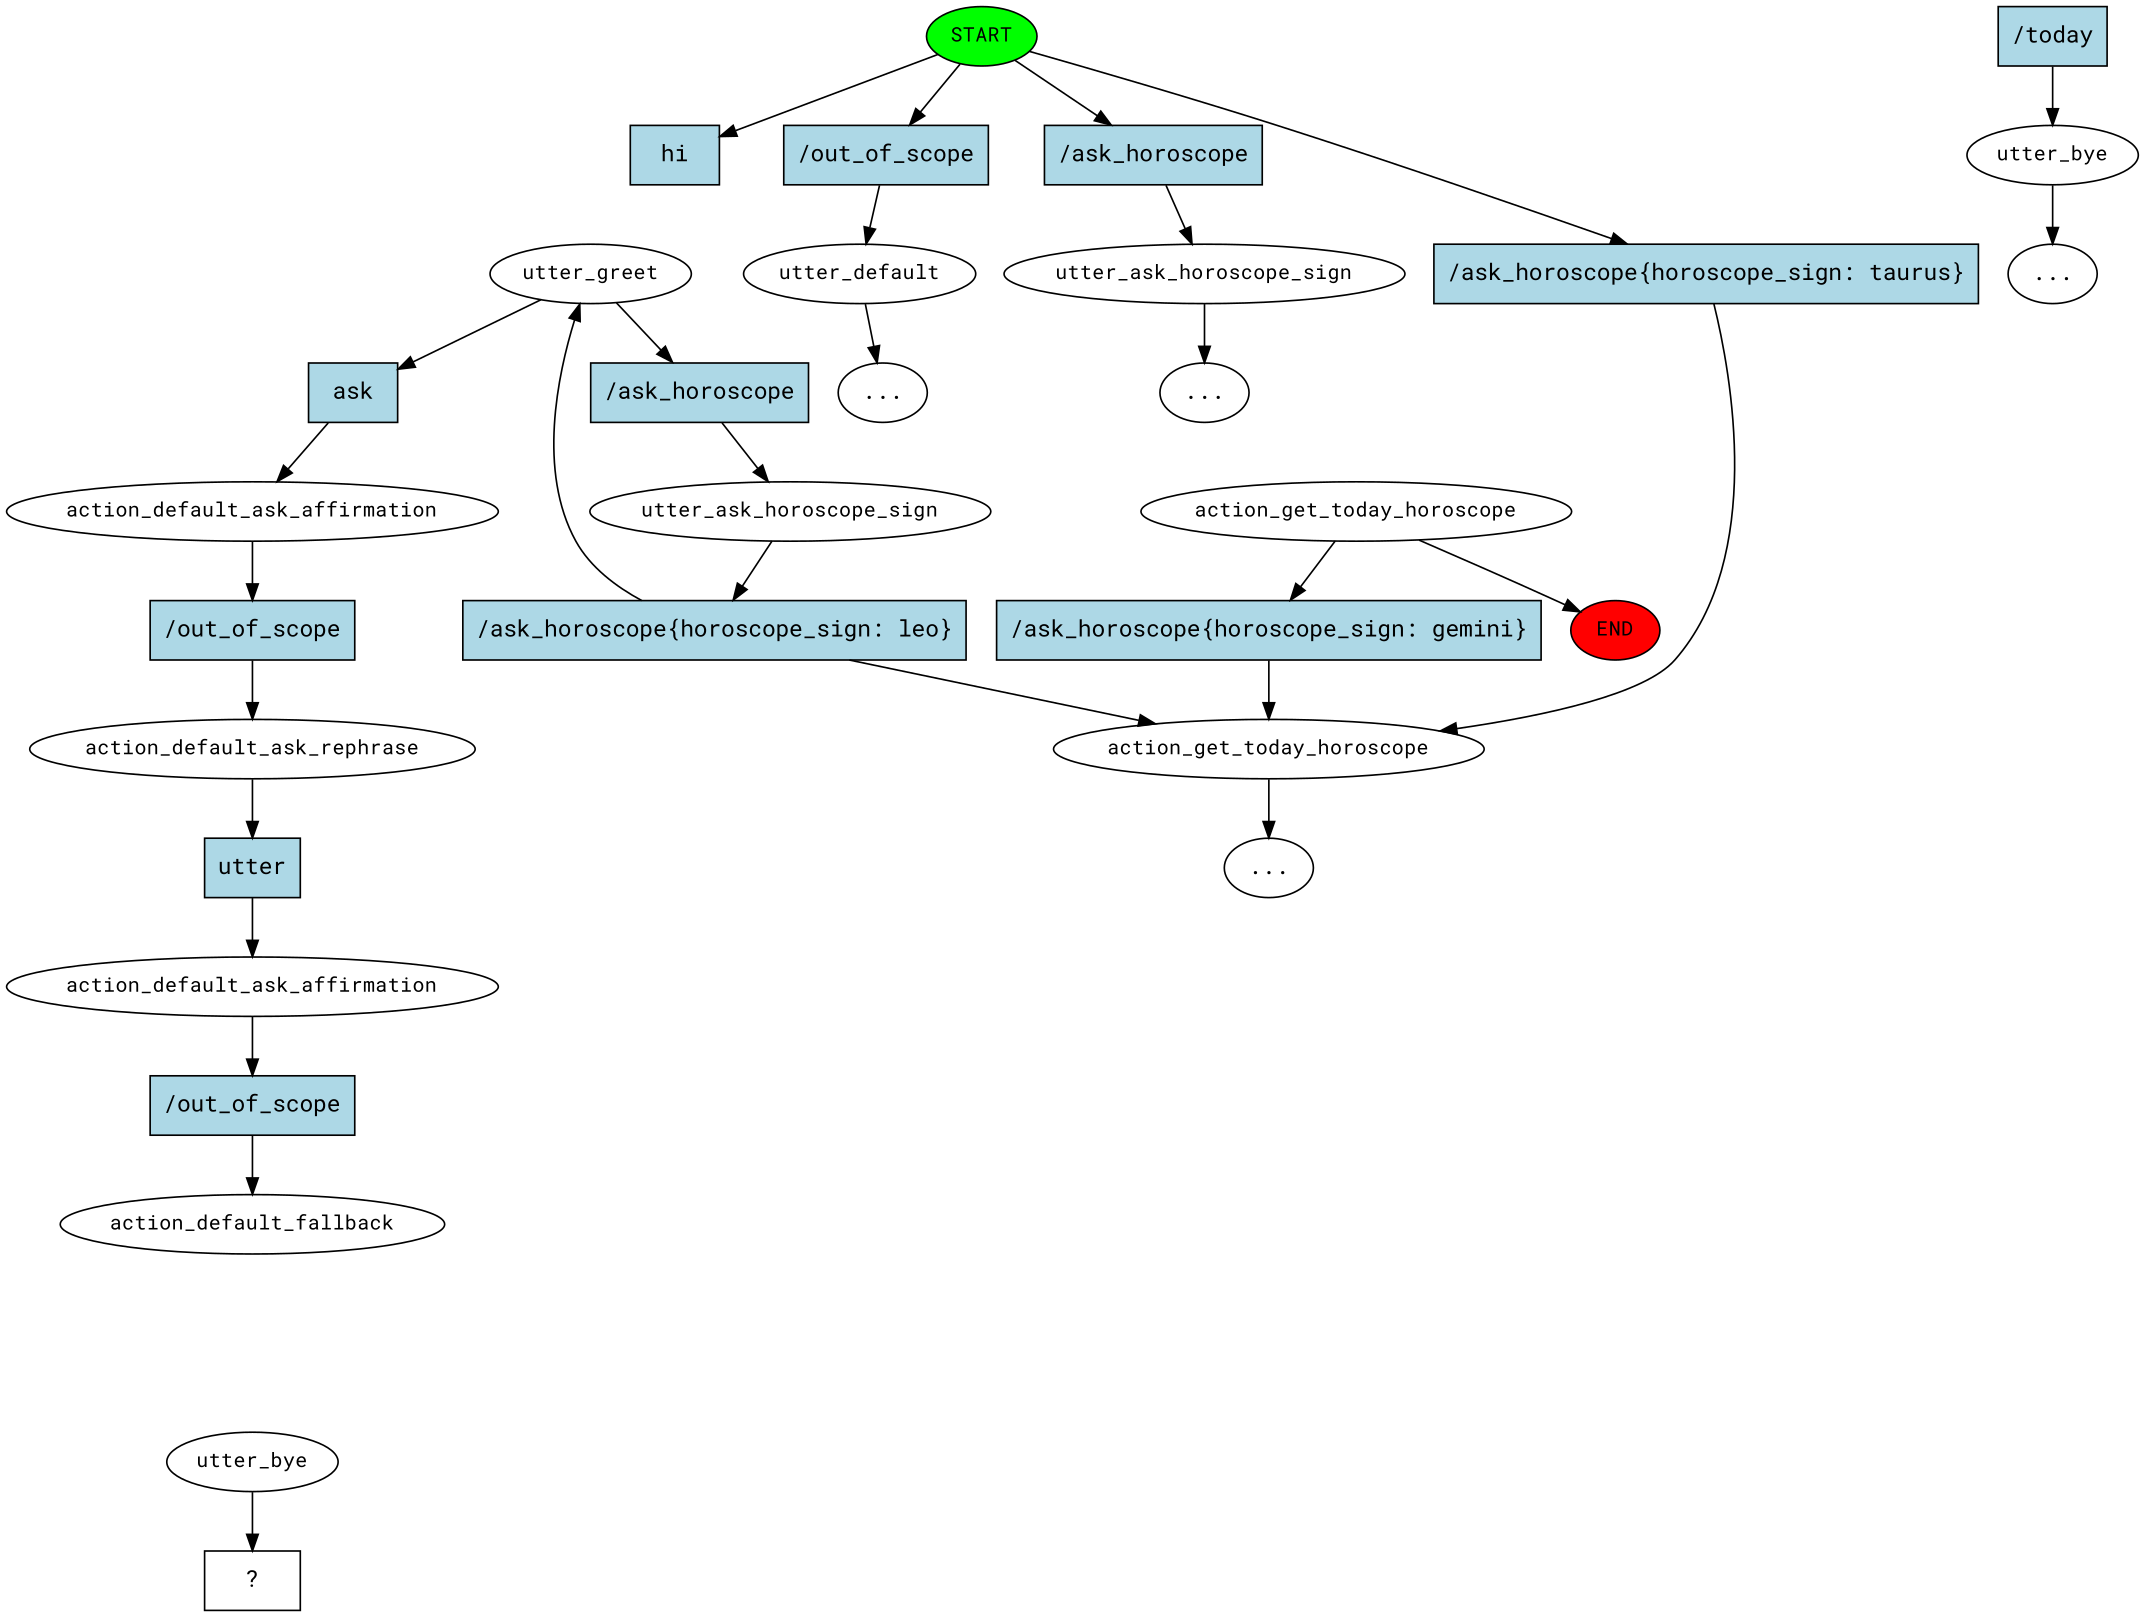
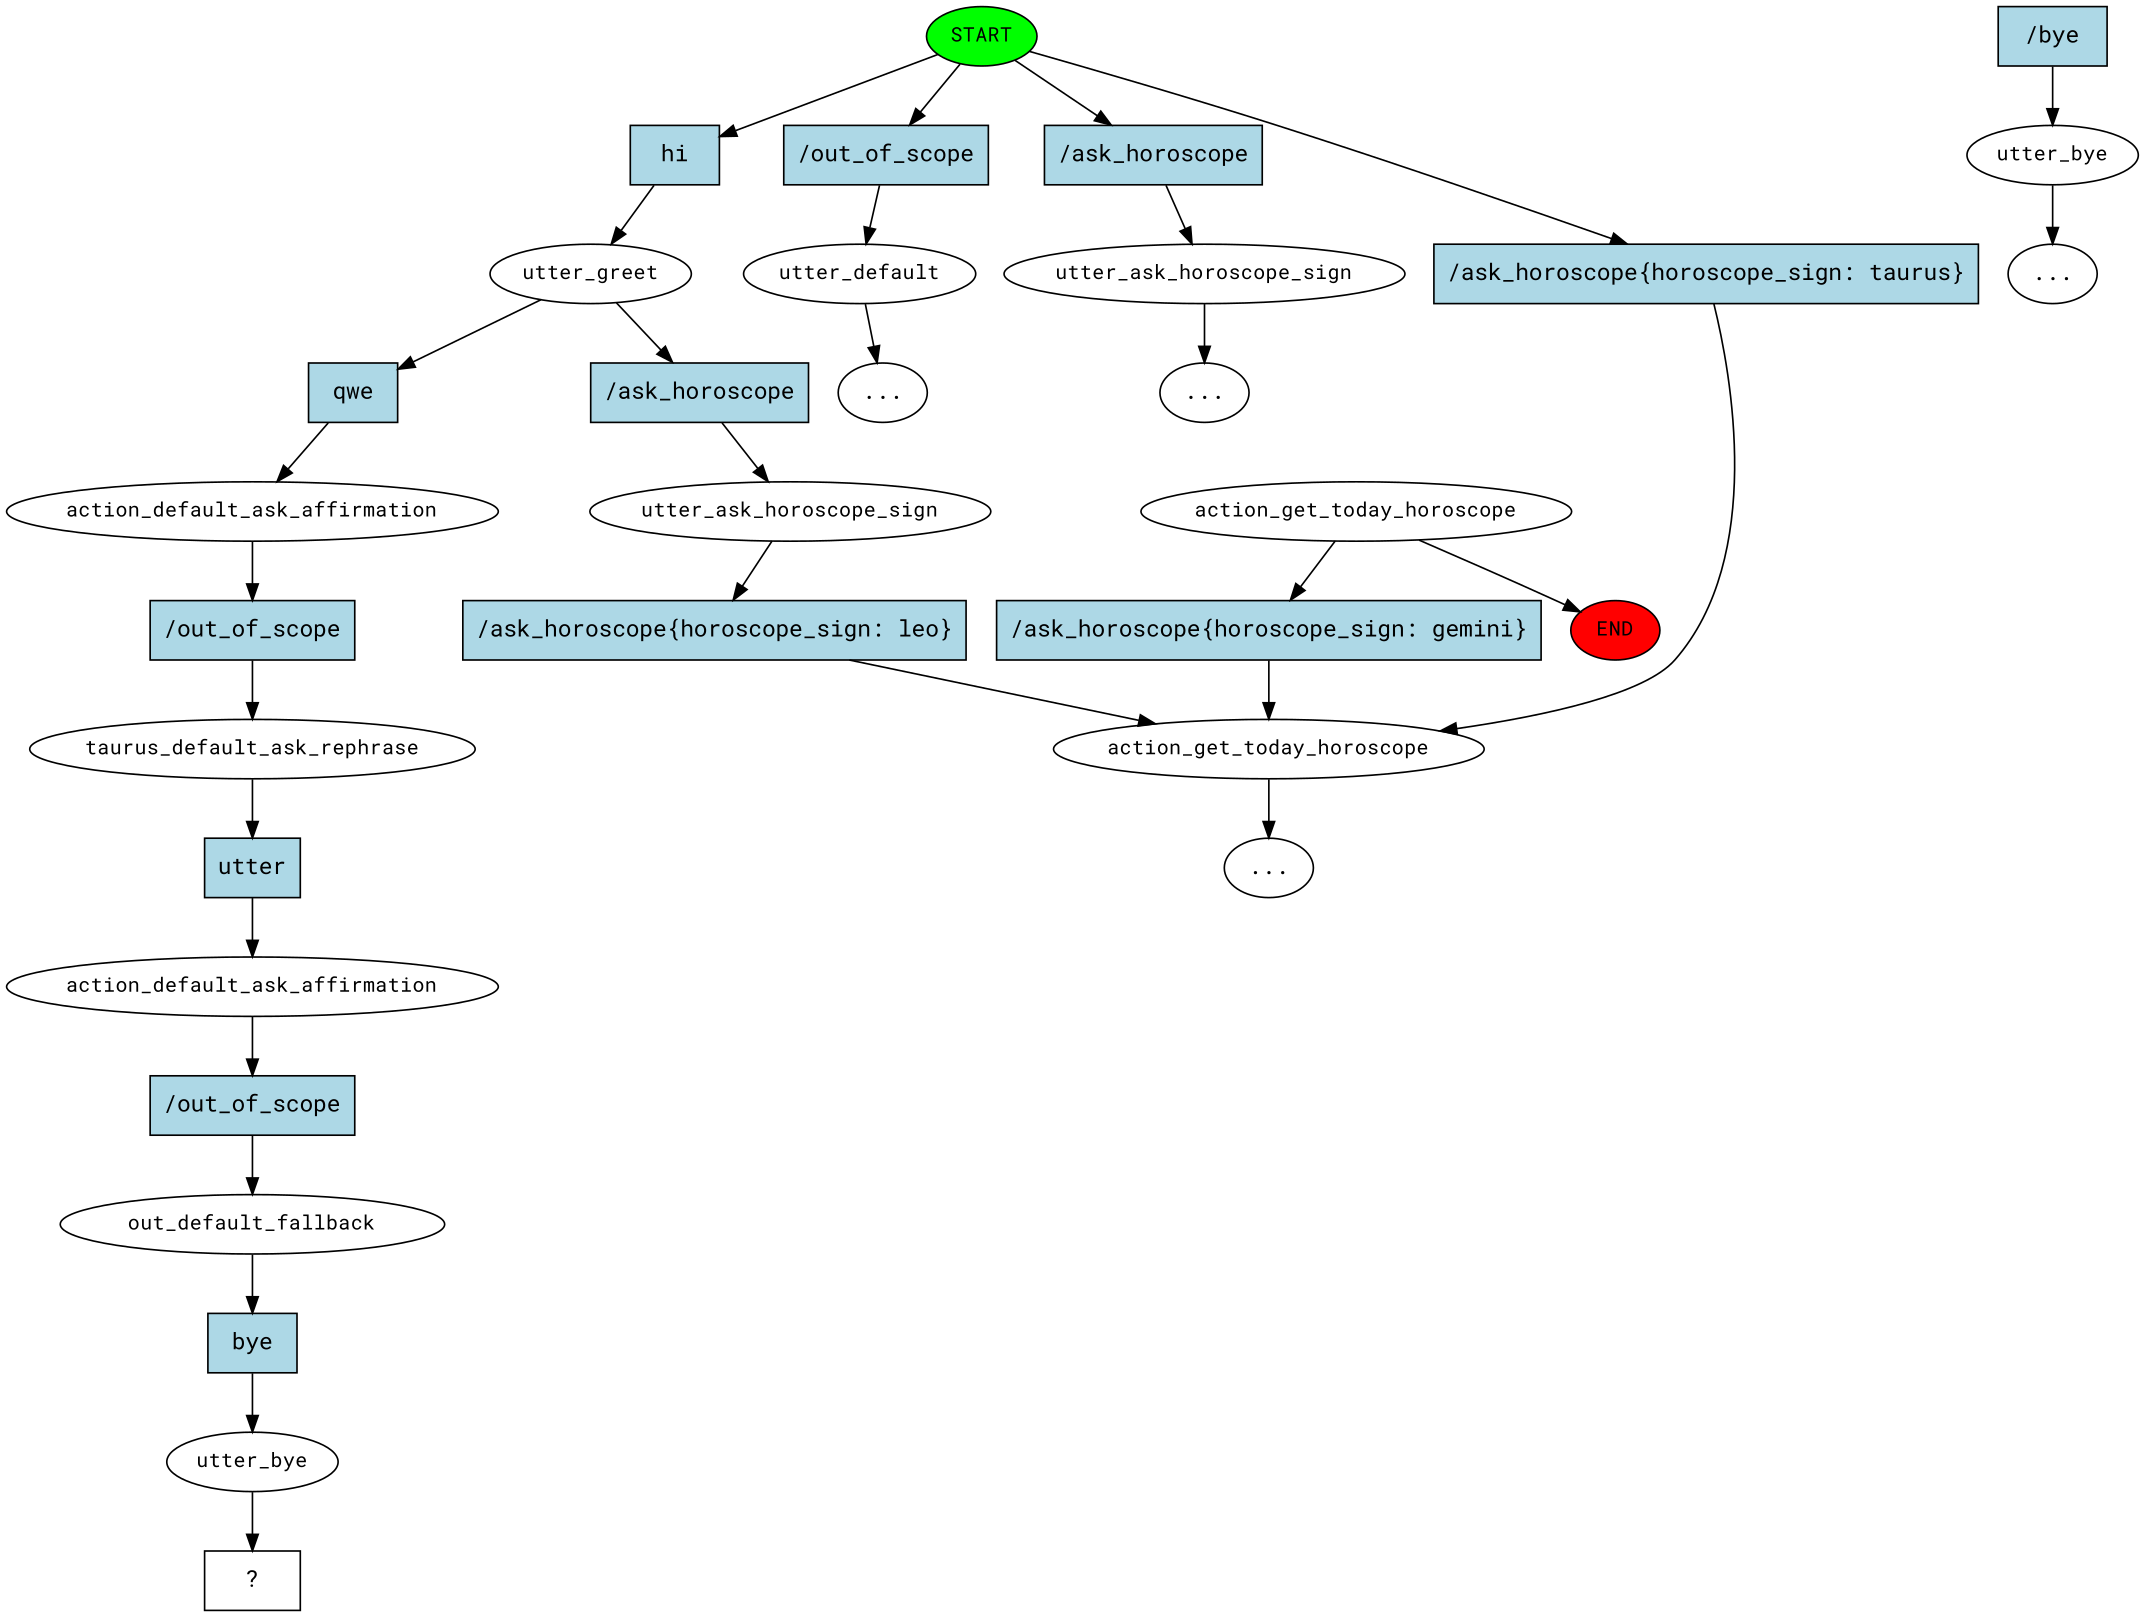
node "/today": label "/today" -> "/bye"
node "ask": label "ask" -> "qwe"
edge "/ask_horoscope{horoscope_sign: leo}" -> "utter_greet": now "hi" -> "utter_greet"
node "action_default_ask_rephrase": label "action_default_ask_rephrase" -> "taurus_default_ask_rephrase"
node "action_default_fallback": label "action_default_fallback" -> "out_default_fallback"
node "bye": added
